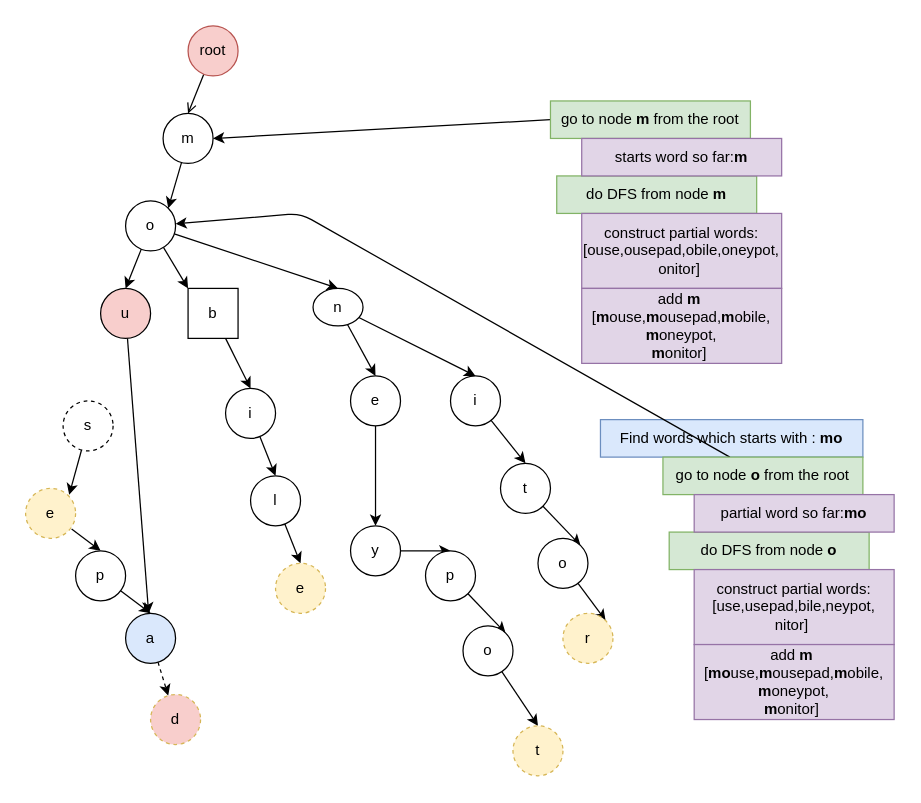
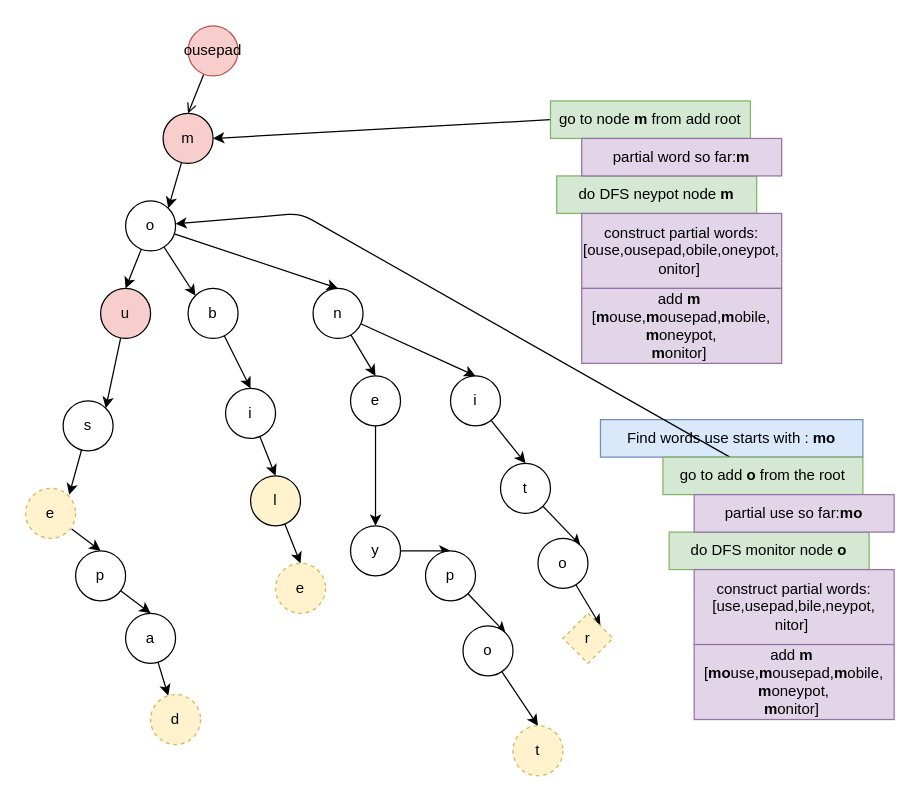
node "root": label "root" -> "ousepad"
node "go to node m from the root": label "go to node m from the root" -> "go to node m from add root"
node "m": fillcolor #ffffff -> #f8cecc
node "starts word so far:m": label "starts word so far:m" -> "partial word so far:m"
node "do DFS from node m": label "do DFS from node m" -> "do DFS neypot node m"
node "n": size 50x38 -> 50x50
node "b": shape rectangle -> ellipse
node "s": style dashed -> solid
node "Find words which starts with : mo": label "Find words which starts with : mo" -> "Find words use starts with : mo"
edge "u" -> "a": now "u" -> "s"
node "go to node o from the root": label "go to node o from the root" -> "go to add o from the root"
node "l": fillcolor #ffffff -> #fff2cc
node "partial word so far:mo": label "partial word so far:mo" -> "partial use so far:mo"
node "do DFS from node o": label "do DFS from node o" -> "do DFS monitor node o"
node "a": fillcolor #dae8fc -> #ffffff
node "r": shape ellipse -> diamond
edge "a" -> "d": style dashed -> solid
node "d": fillcolor #f8cecc -> #fff2cc
